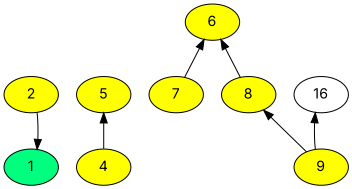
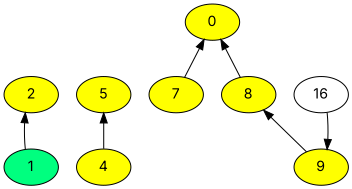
node "6": label "6" -> "0"
edge "2" -> "1": reversed
edge "9" -> "16": reversed
